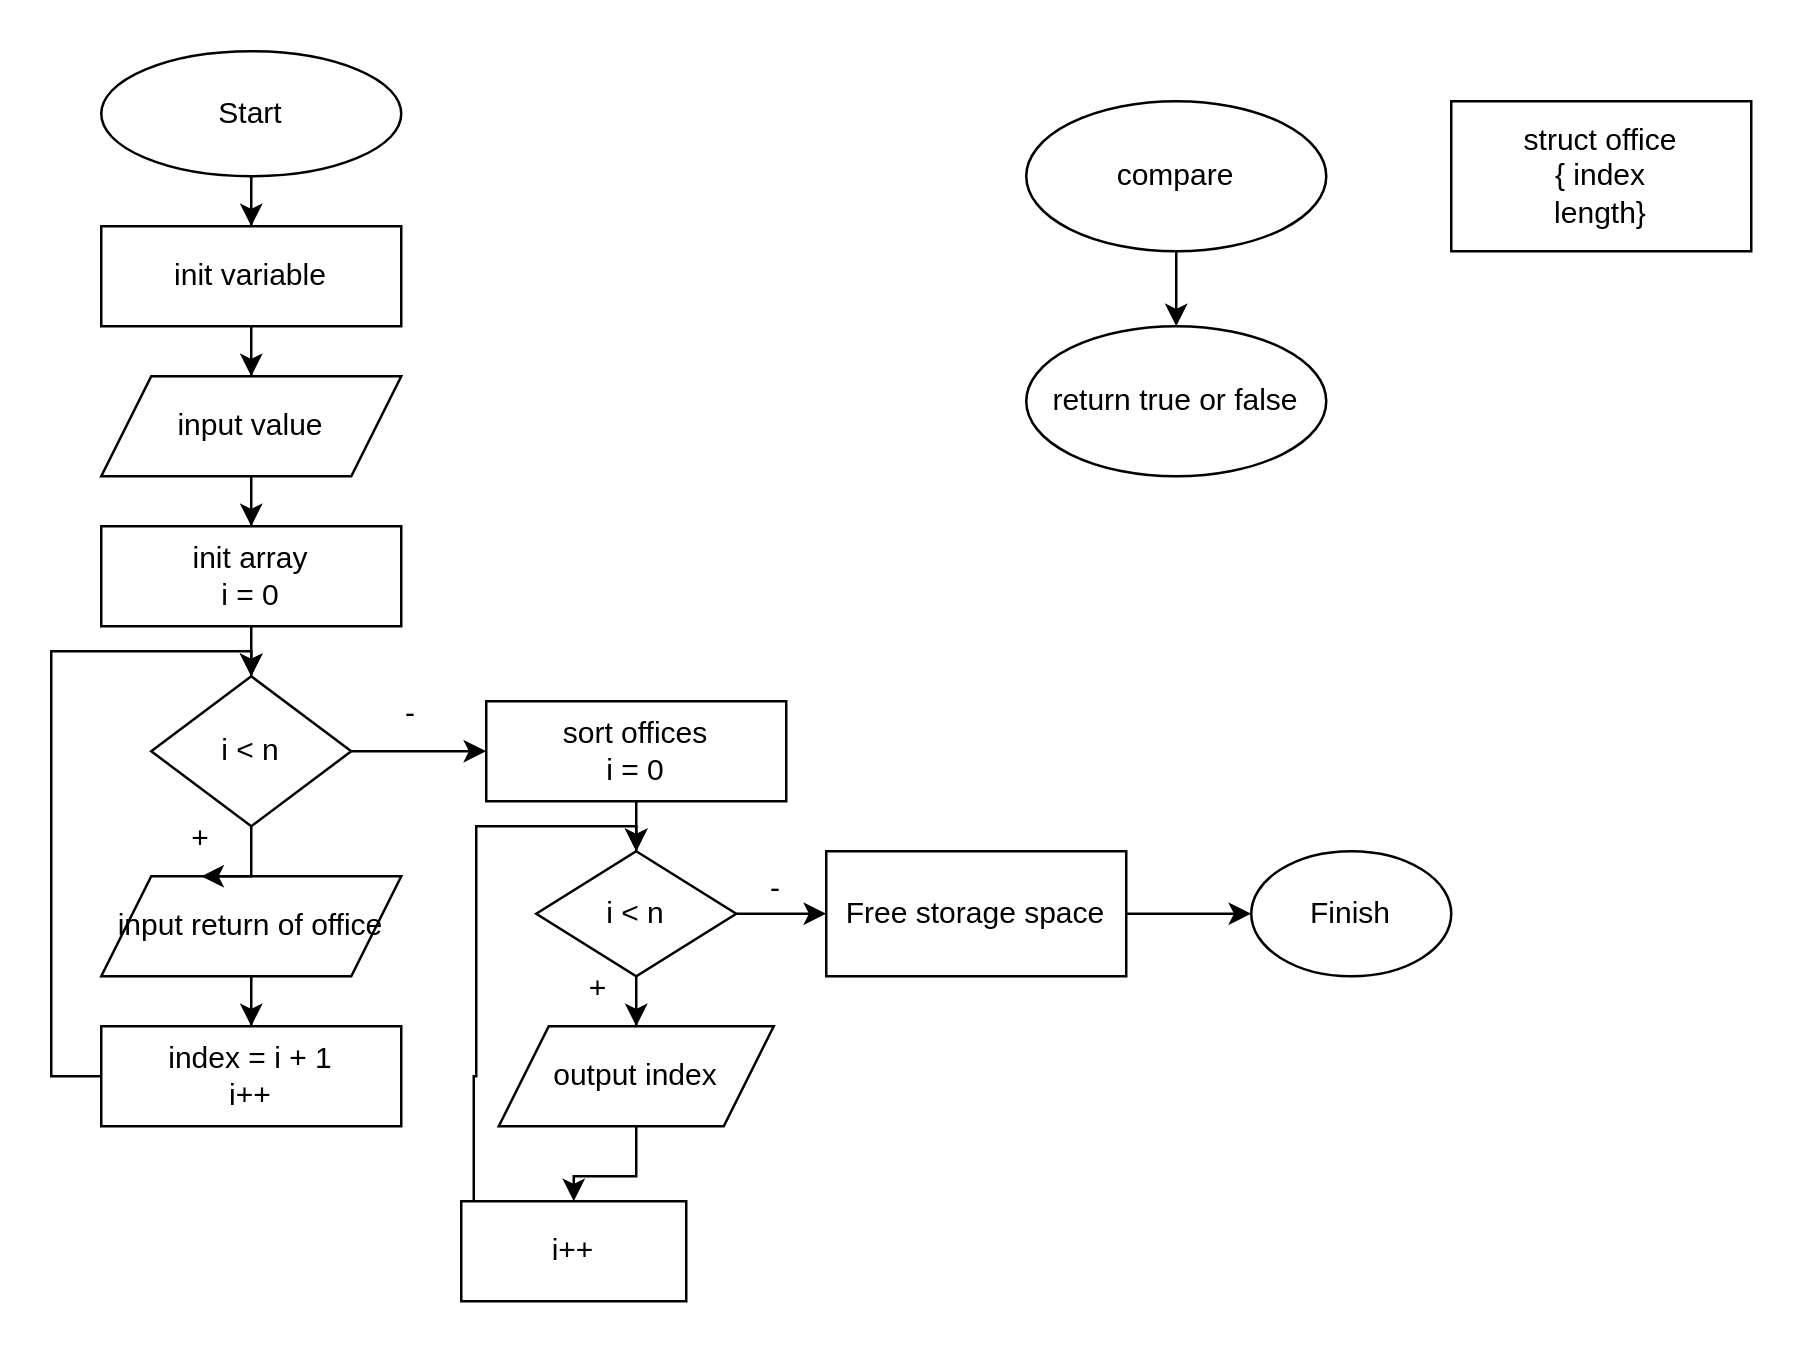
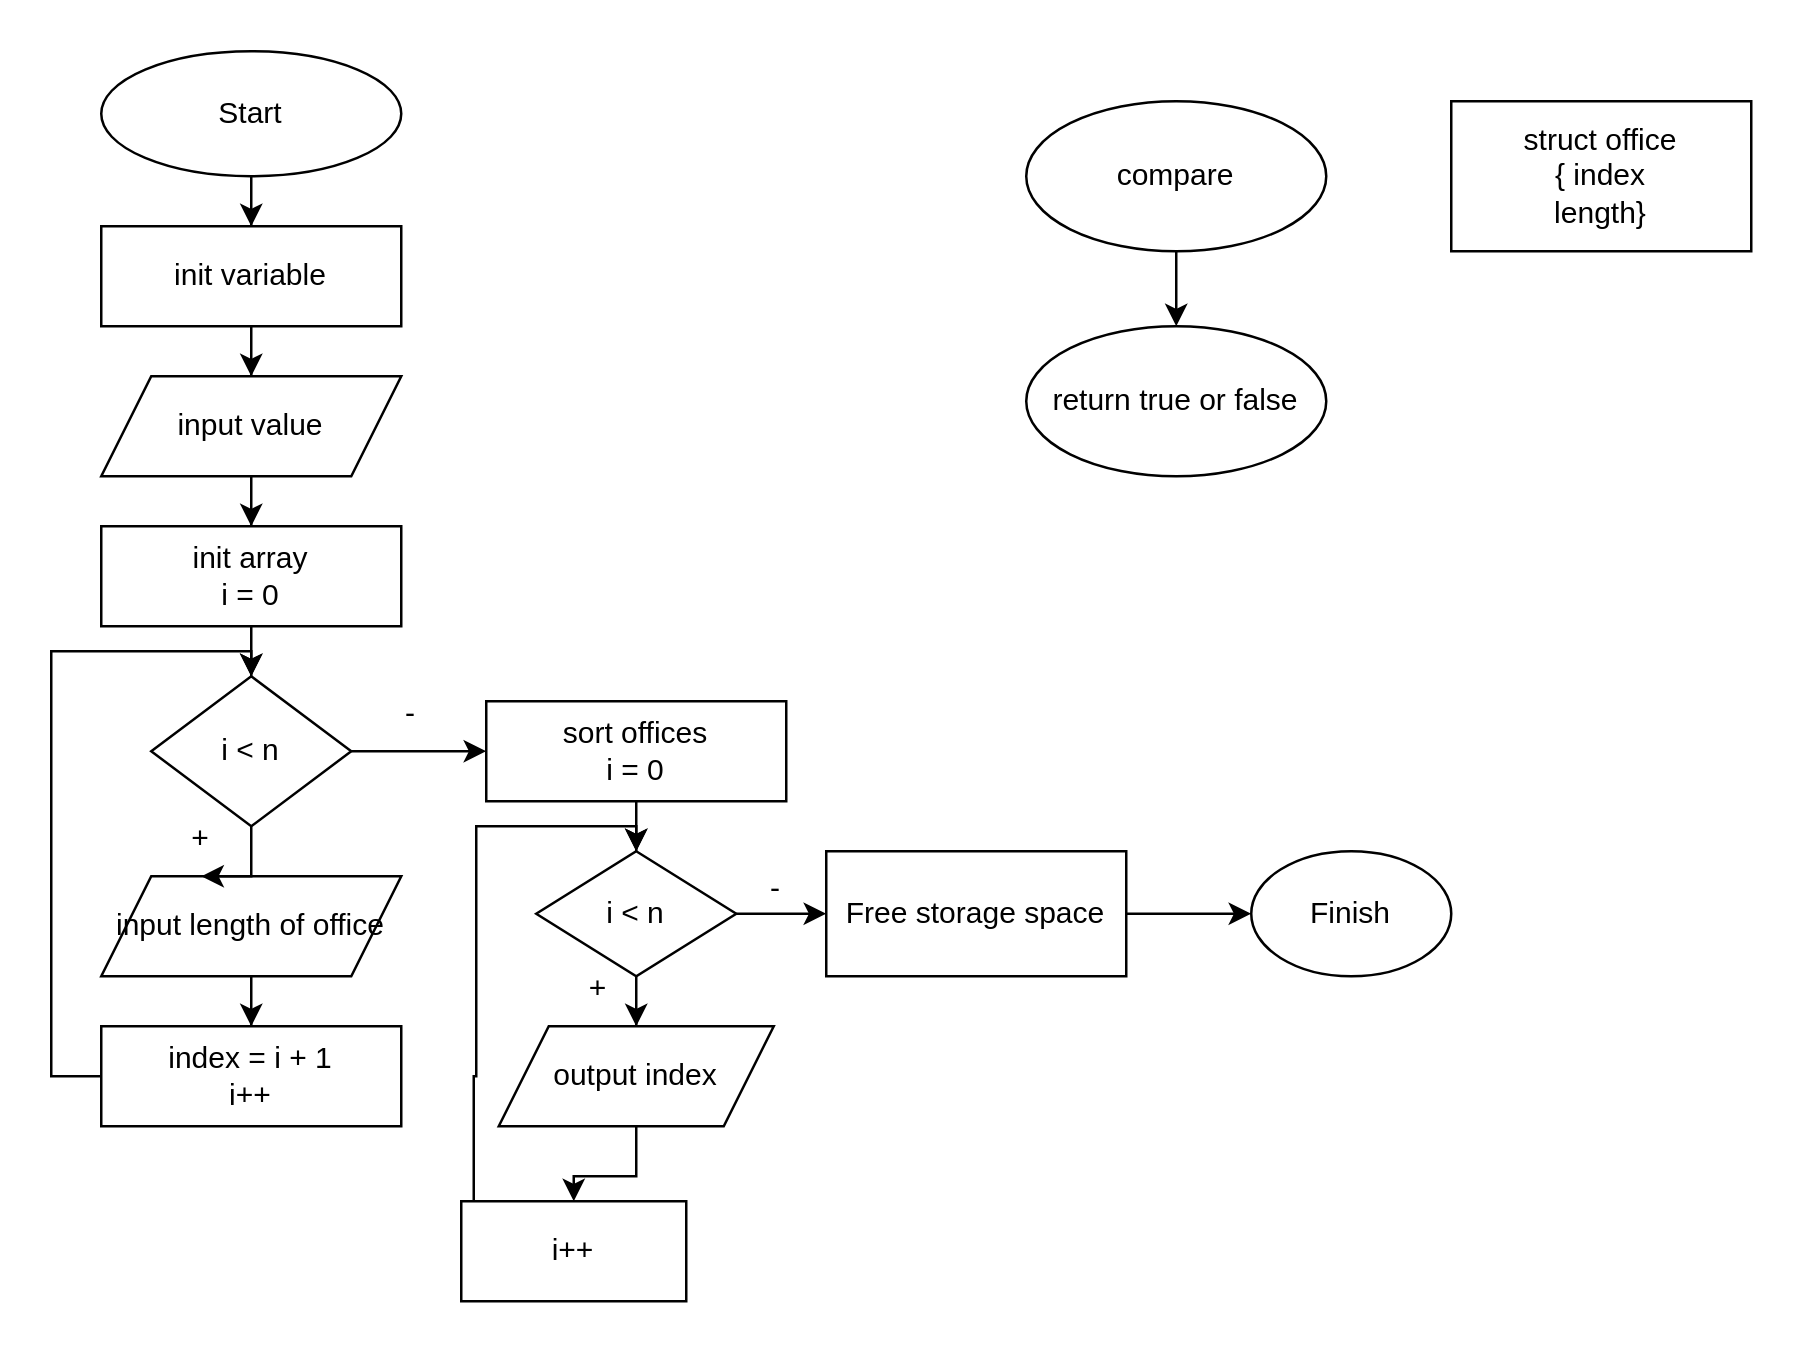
node "input return of office": label "input return of office" -> "input length of office"
